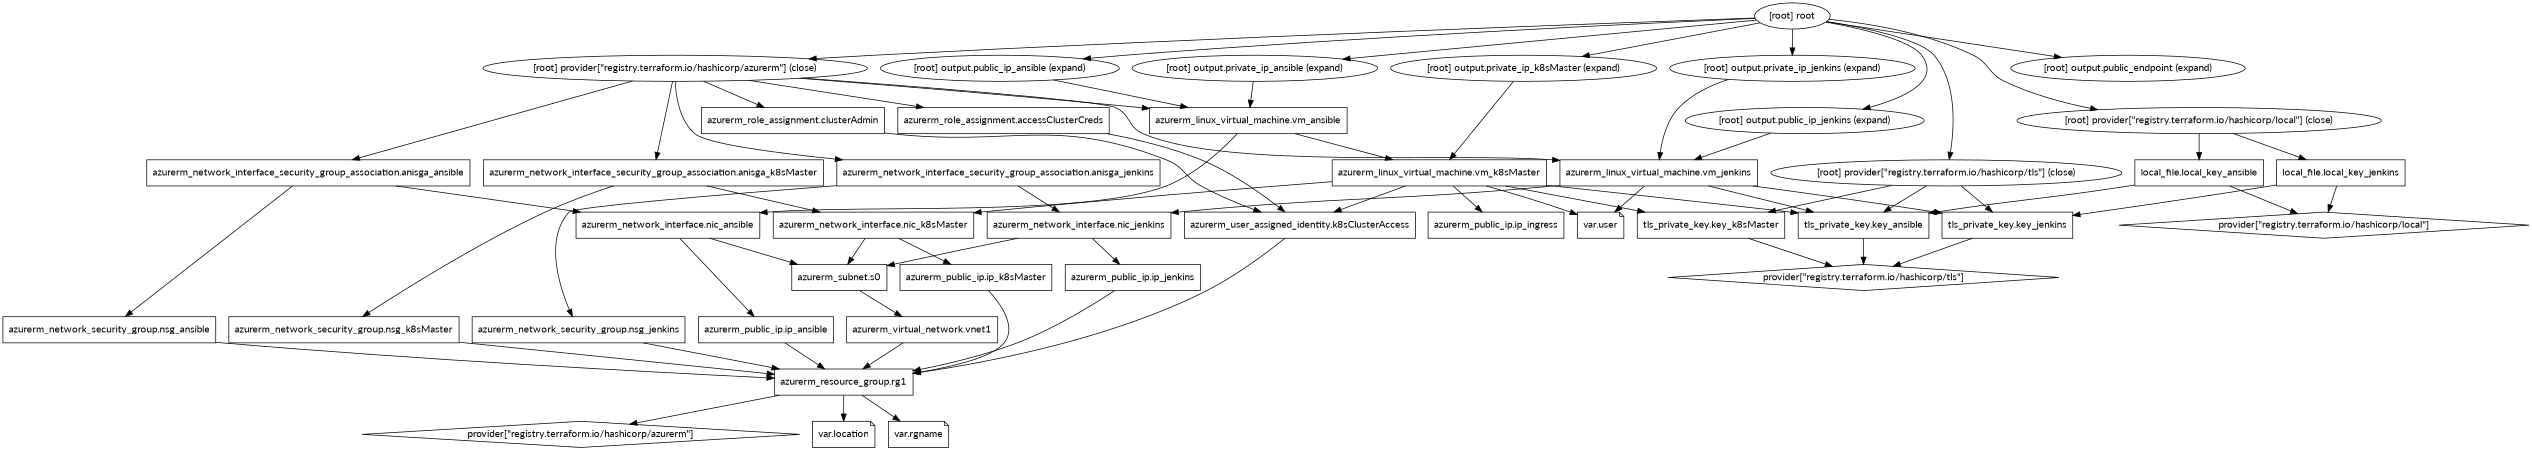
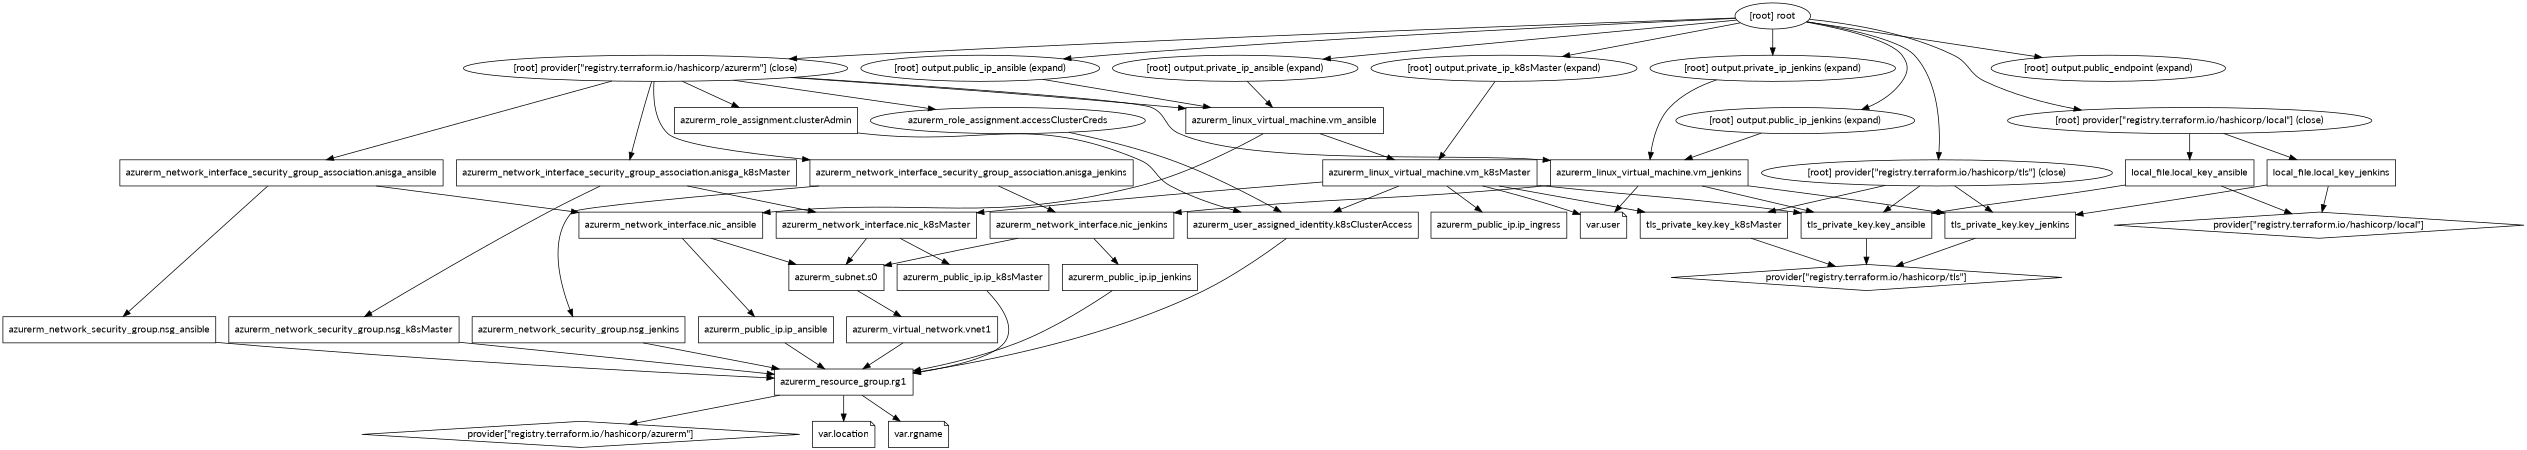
node "azurerm_role_assignment.accessClusterCreds": shape box -> ellipse
